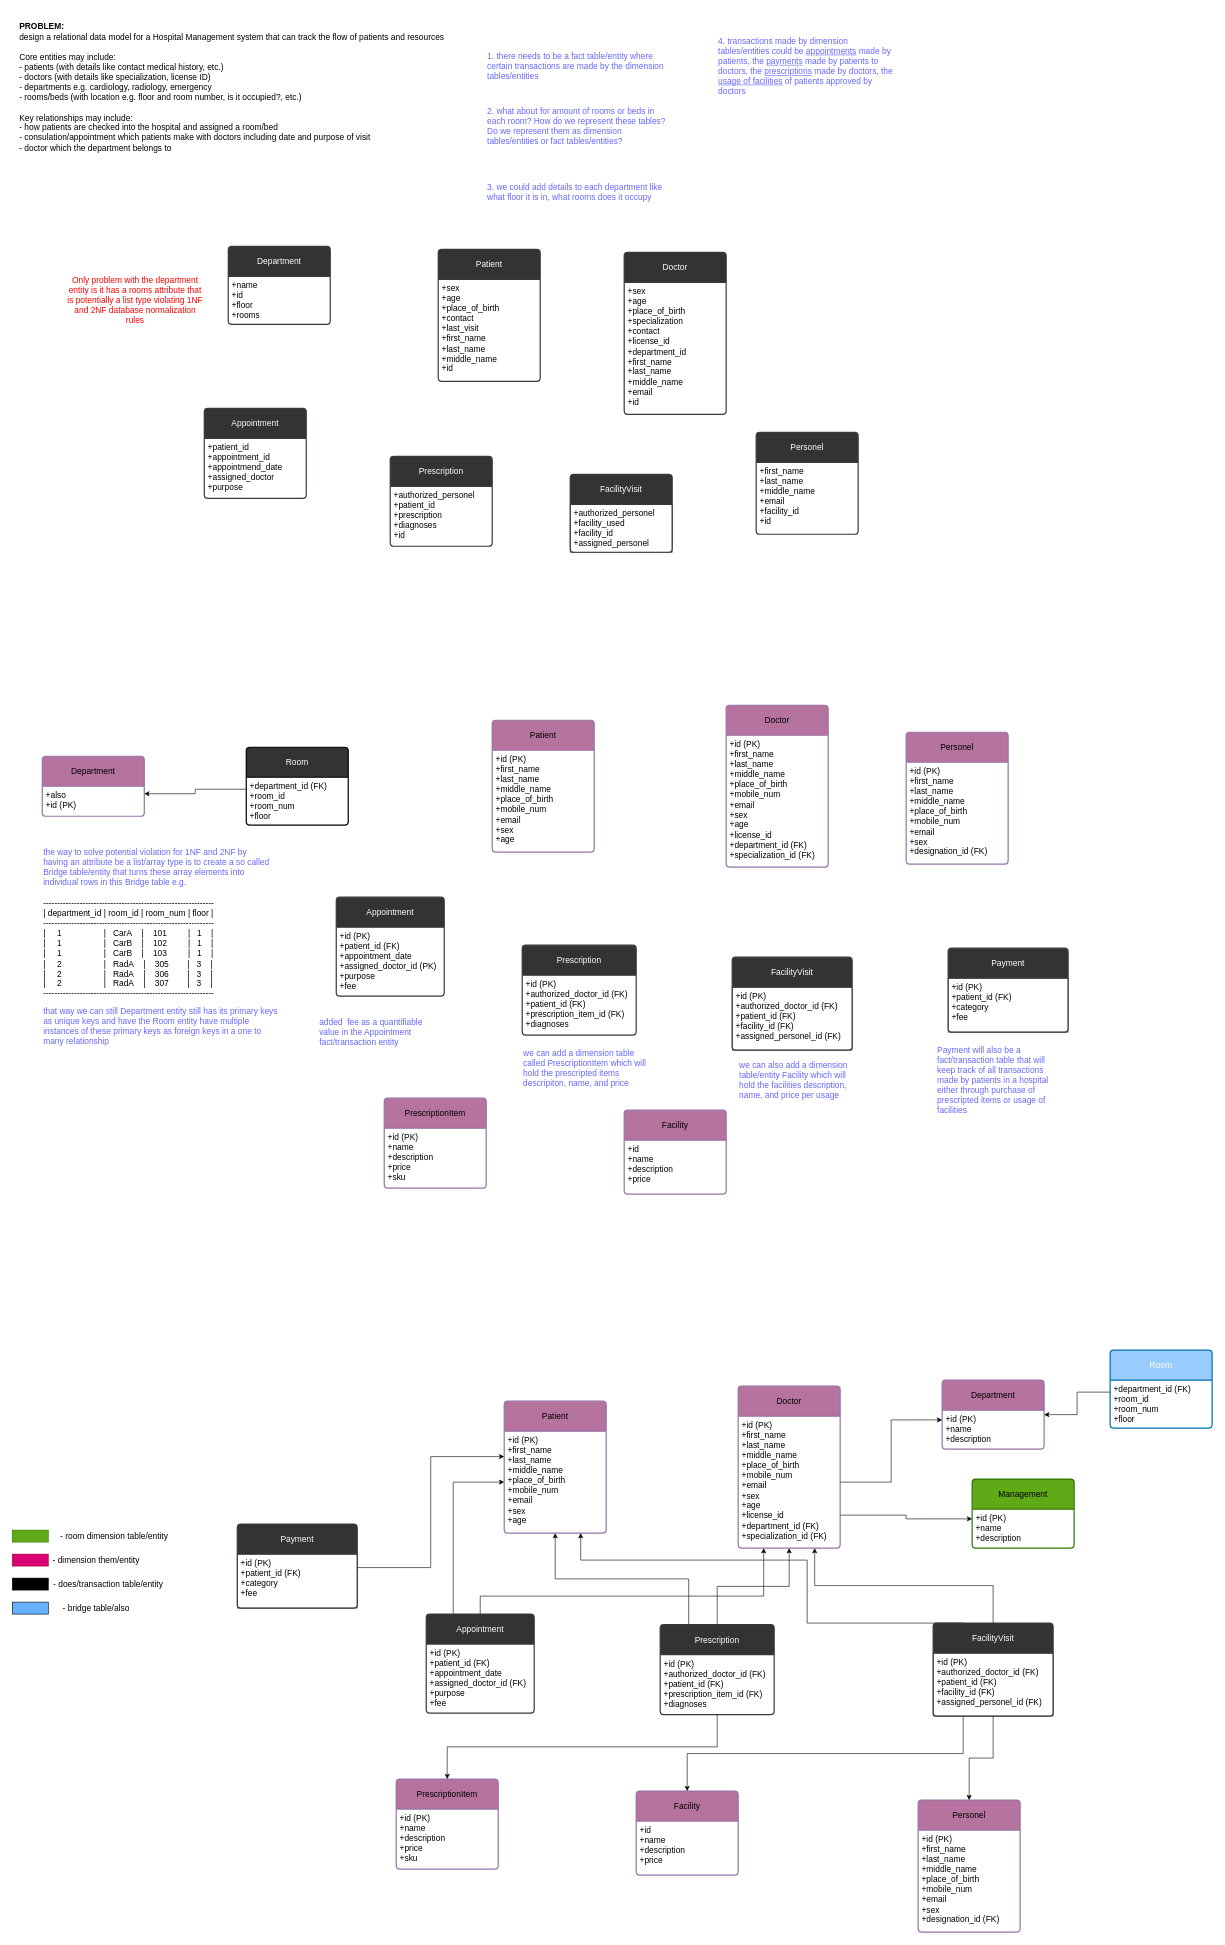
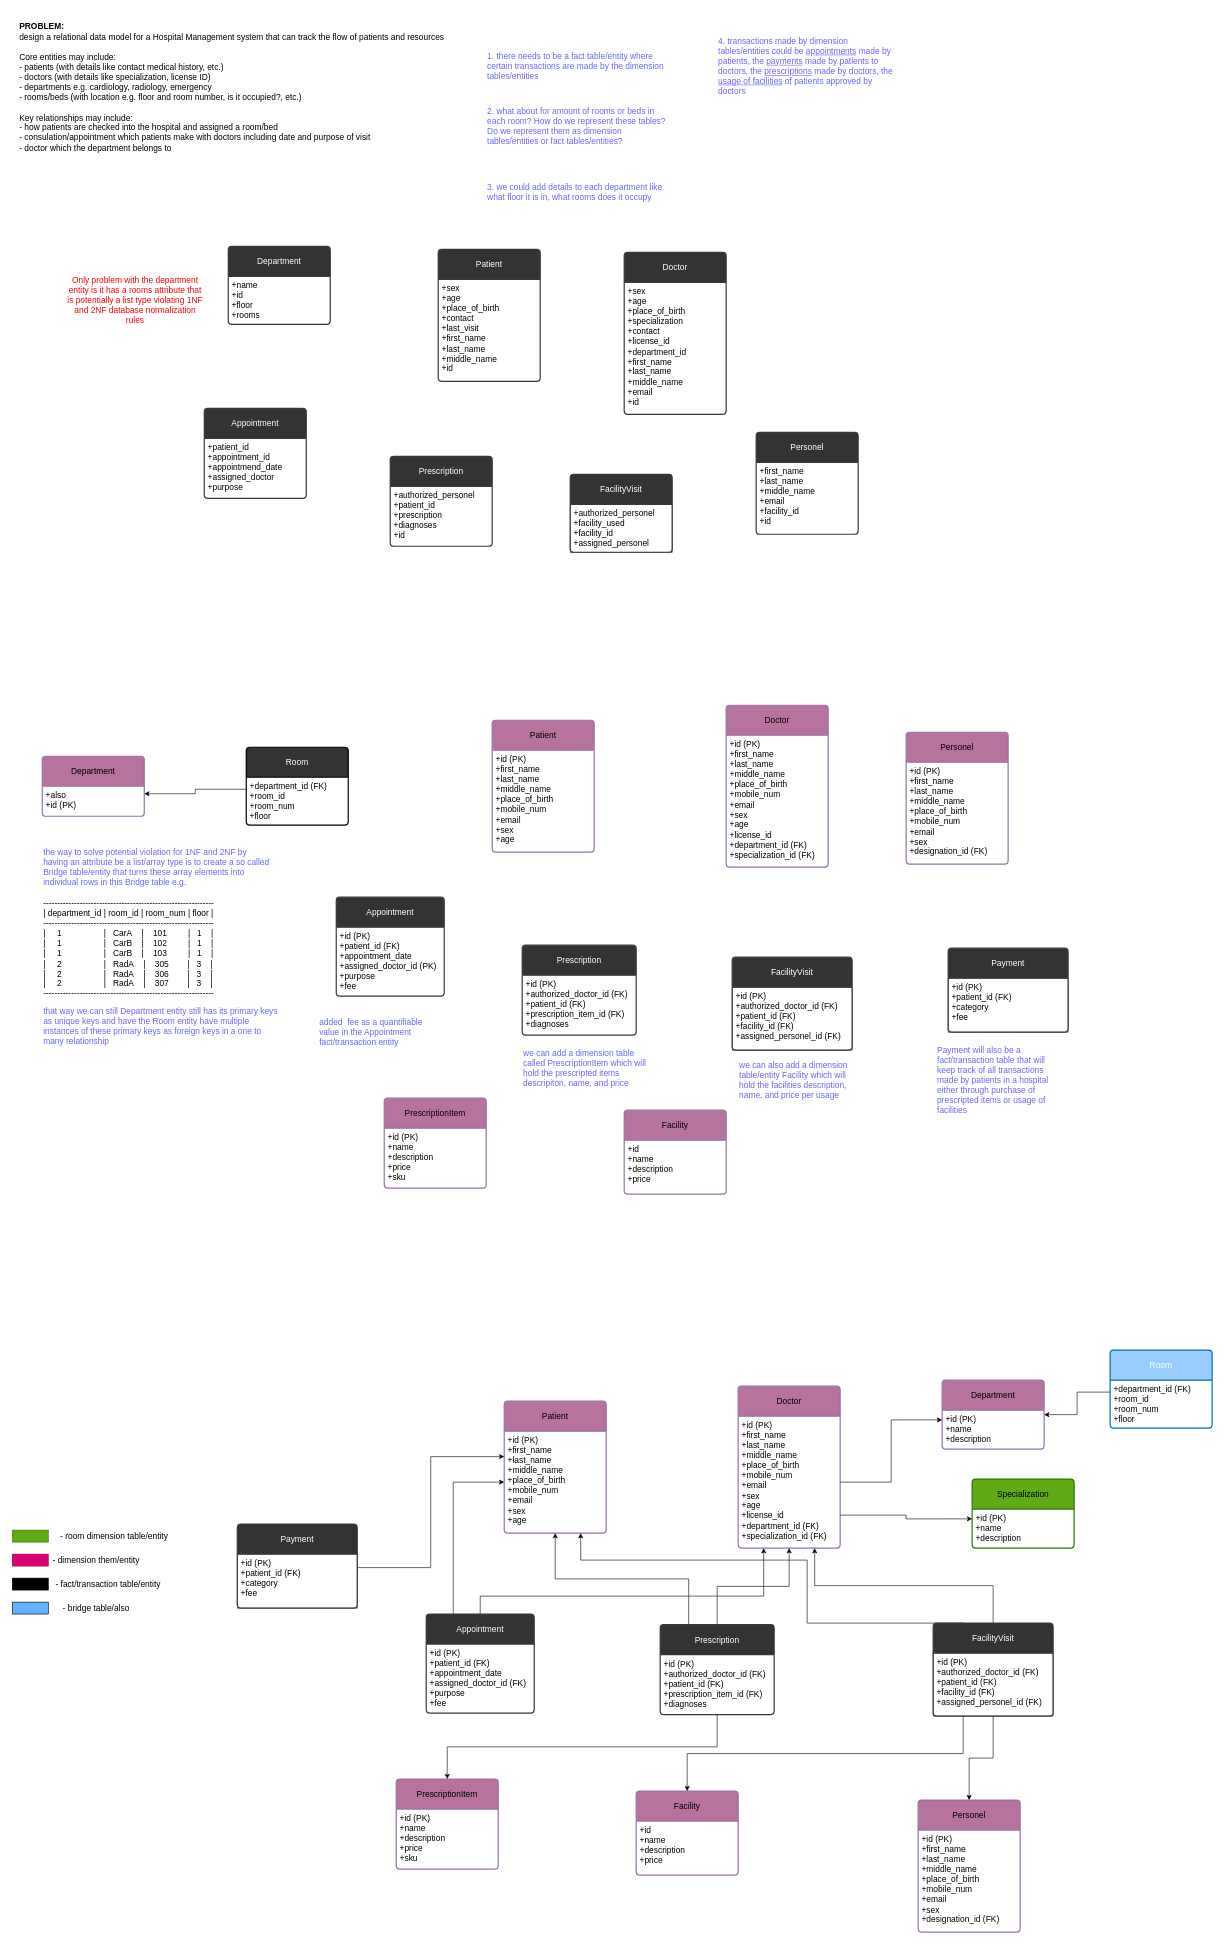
node "Management": label "Management" -> "Specialization"
node "- does/transaction table/entity": label "- does/transaction table/entity" -> "- fact/transaction table/entity"
